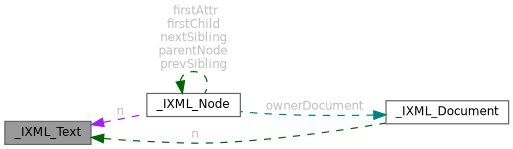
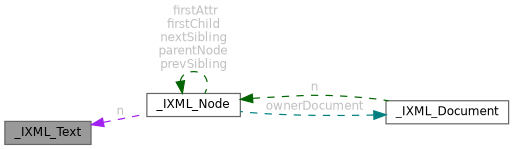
edge "_IXML_Document" -> "_IXML_Text": now "_IXML_Document" -> "_IXML_Node"
